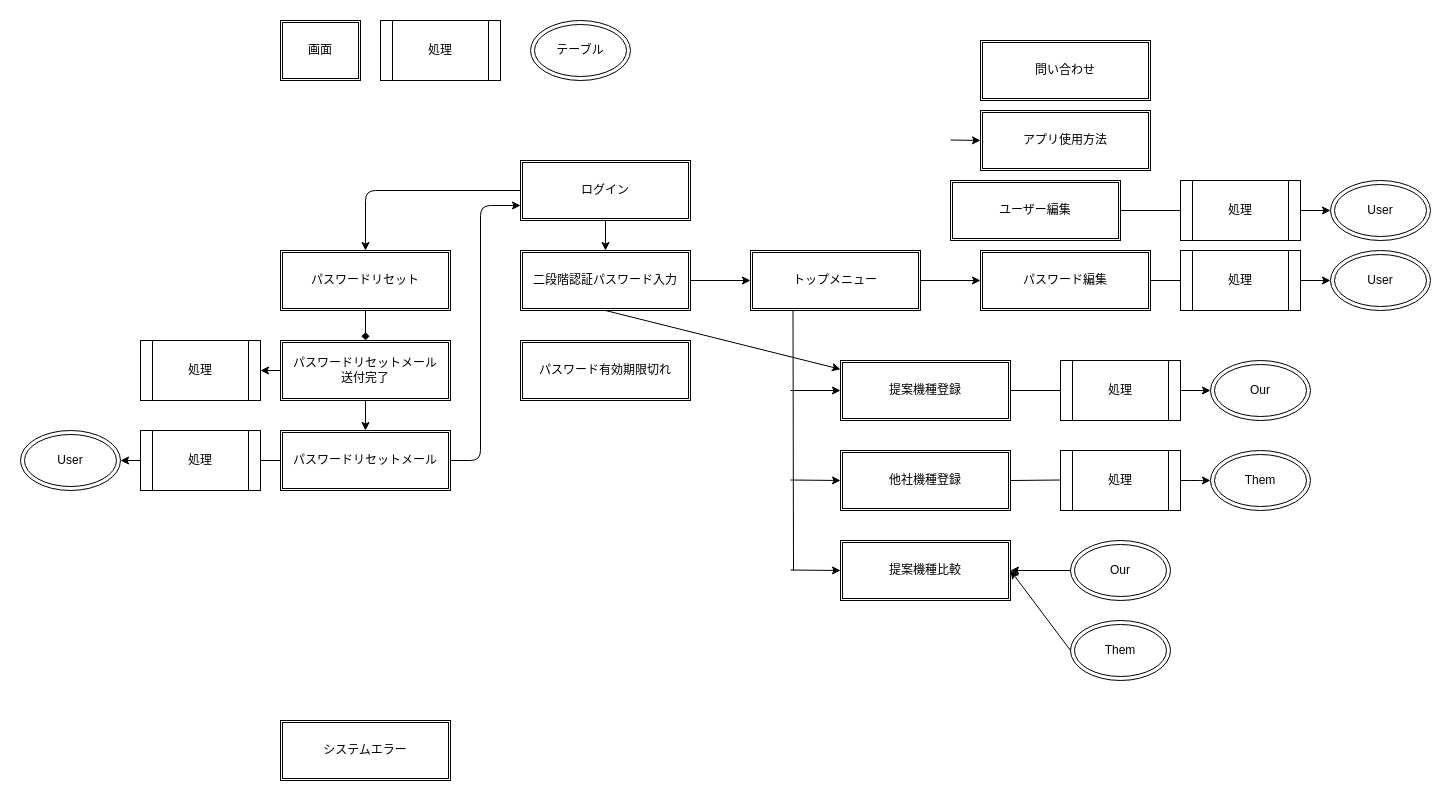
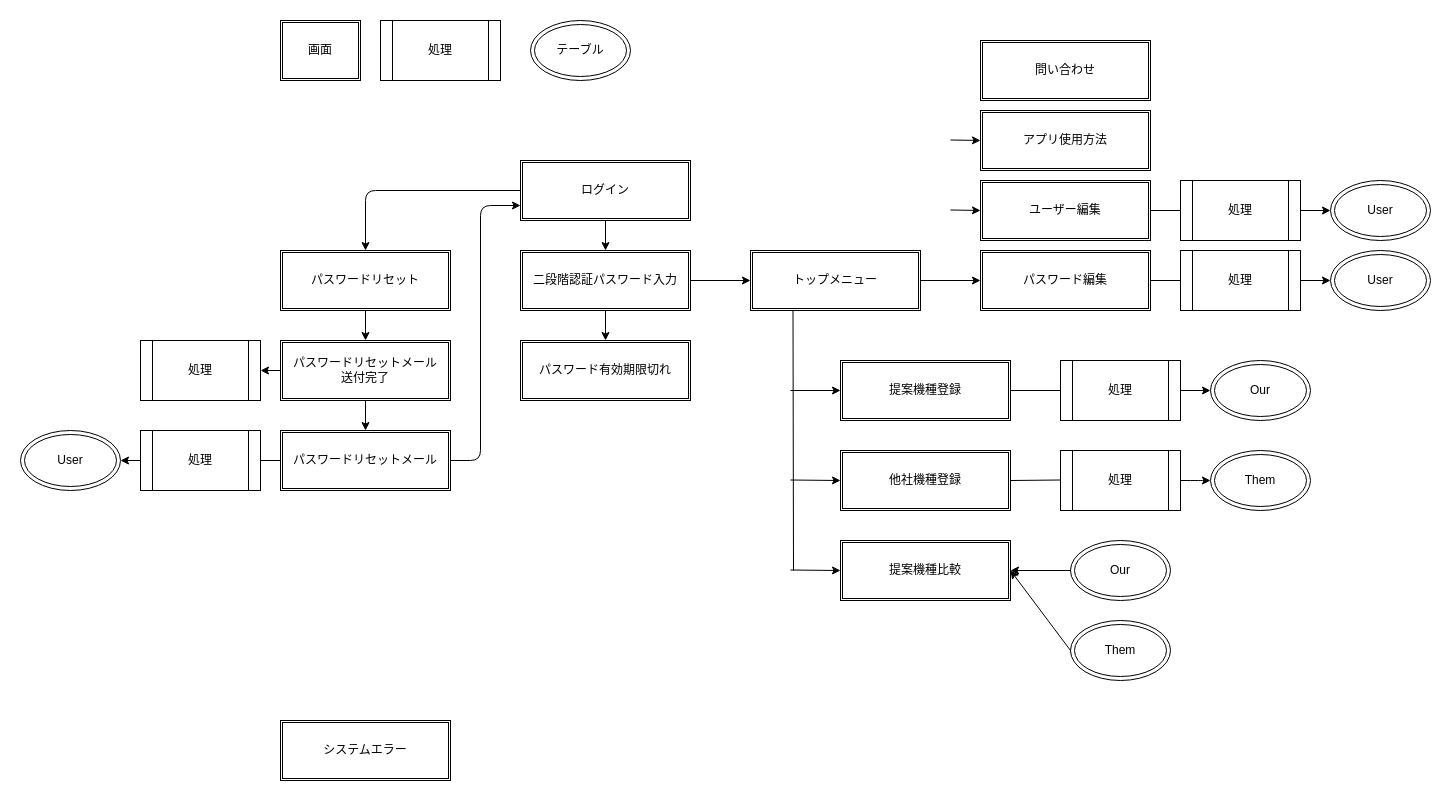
node "ユーザー編集": moved (1036, 211) -> (1066, 211)
edge "パスワードリセット" -> "パスワードリセットメール 送付完了": arrowhead diamond -> classic
edge "二段階認証パスワード入力" -> "提案機種登録": now "二段階認証パスワード入力" -> "パスワード有効期限切れ"
